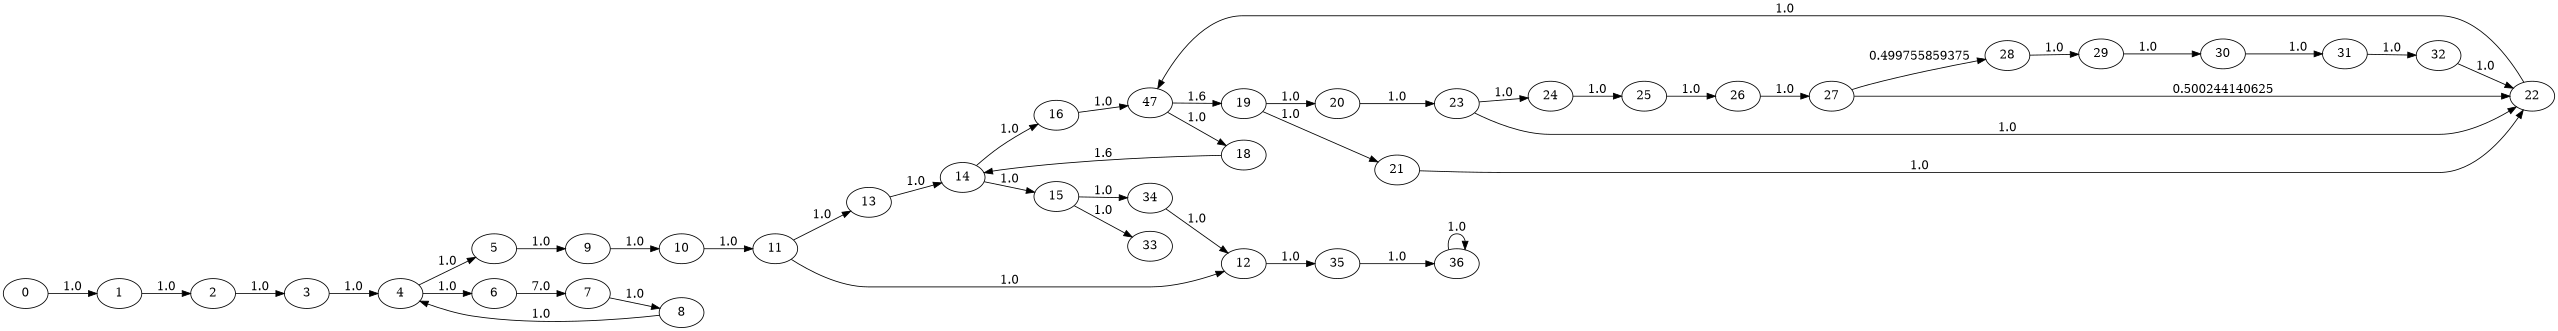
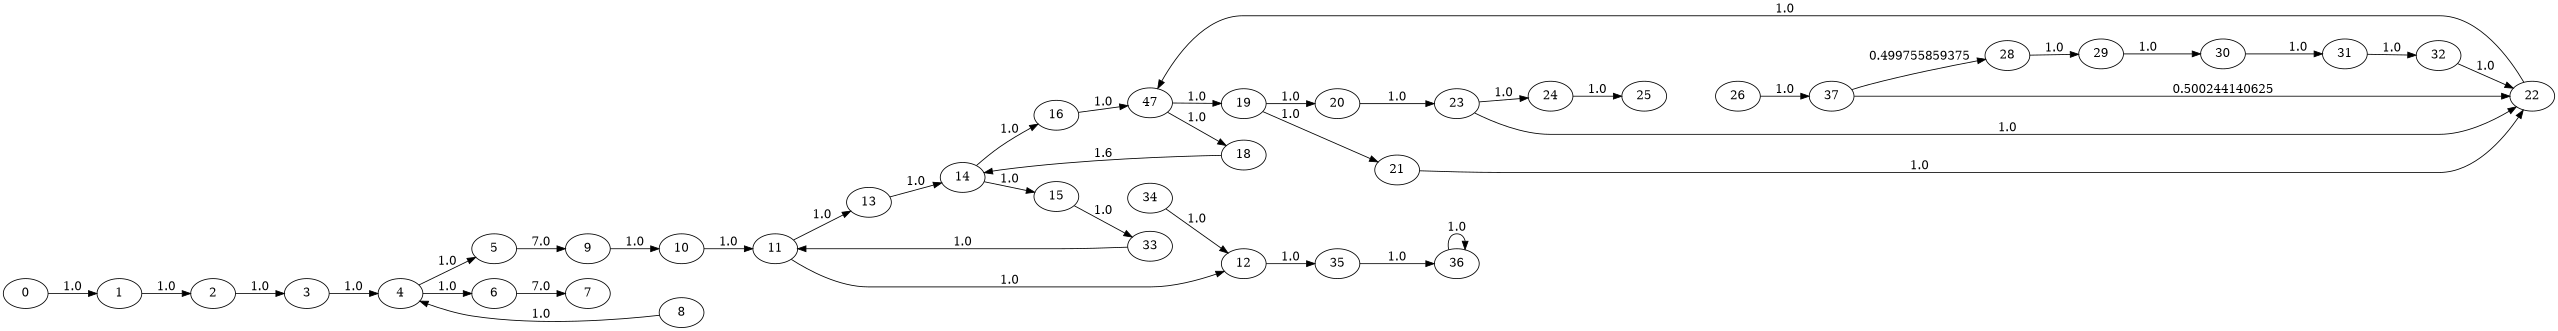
edge "25" -> "26": removed, label "1.0"
node "27": label "27" -> "37"
edge "47" -> "19": label "1.6" -> "1.0"
edge "15" -> "34": removed, label "1.0"
edge "5" -> "9": label "1.0" -> "7.0"
edge "33" -> "11": added, label "1.0"
edge "7" -> "8": removed, label "1.0"
